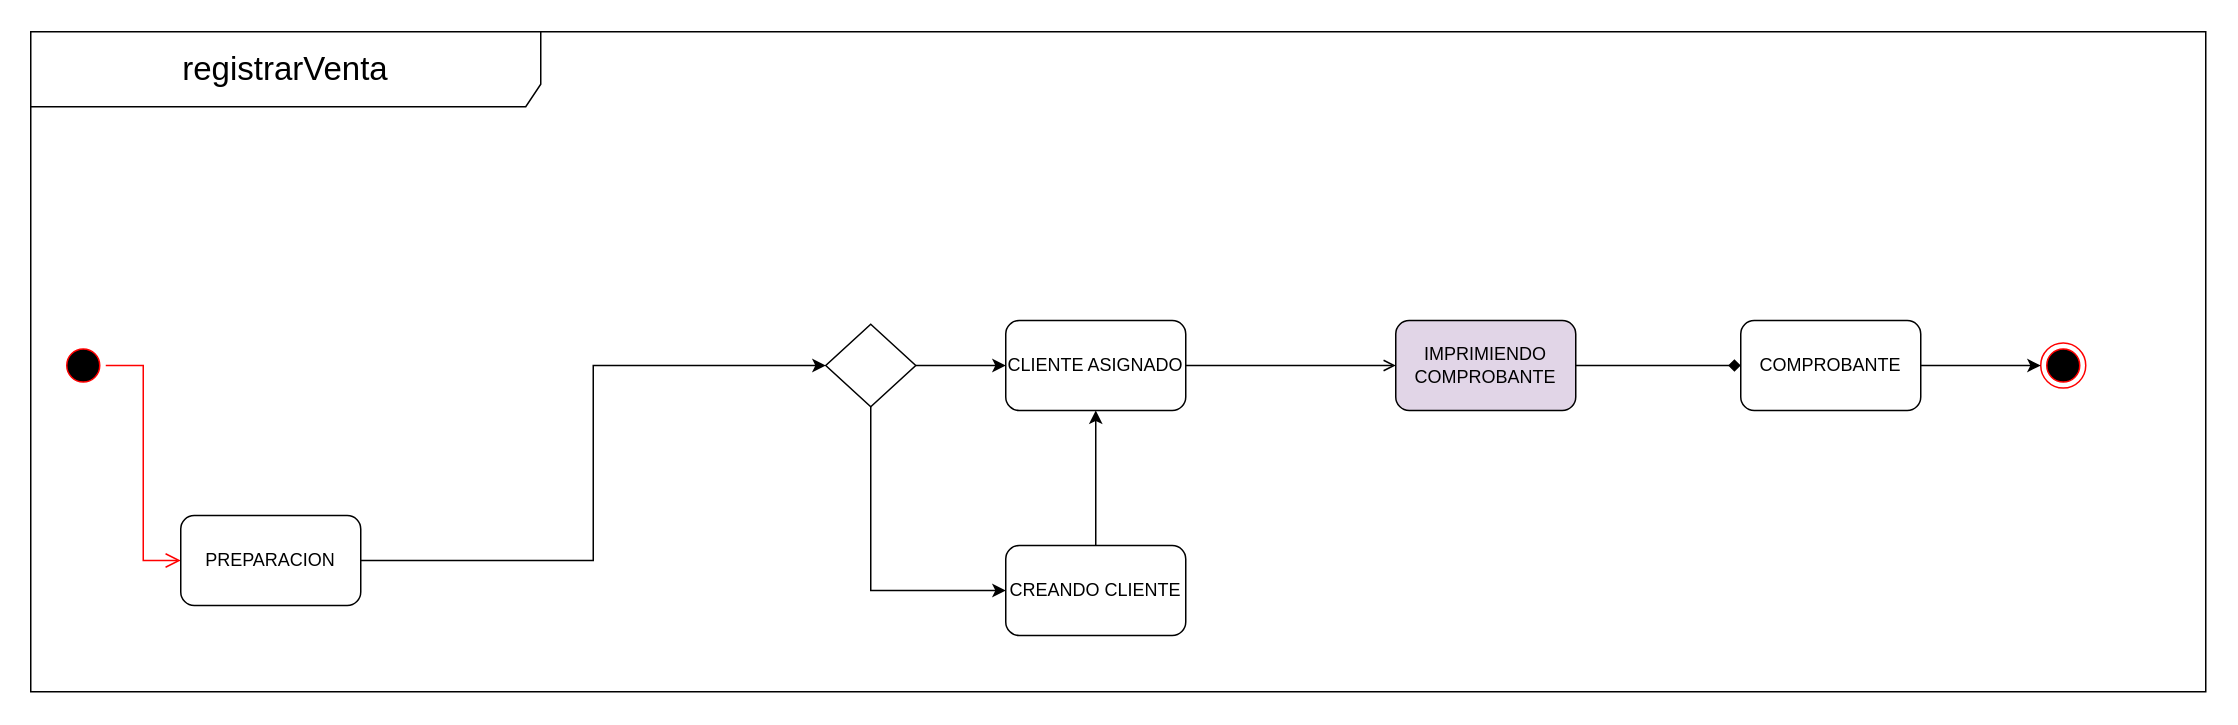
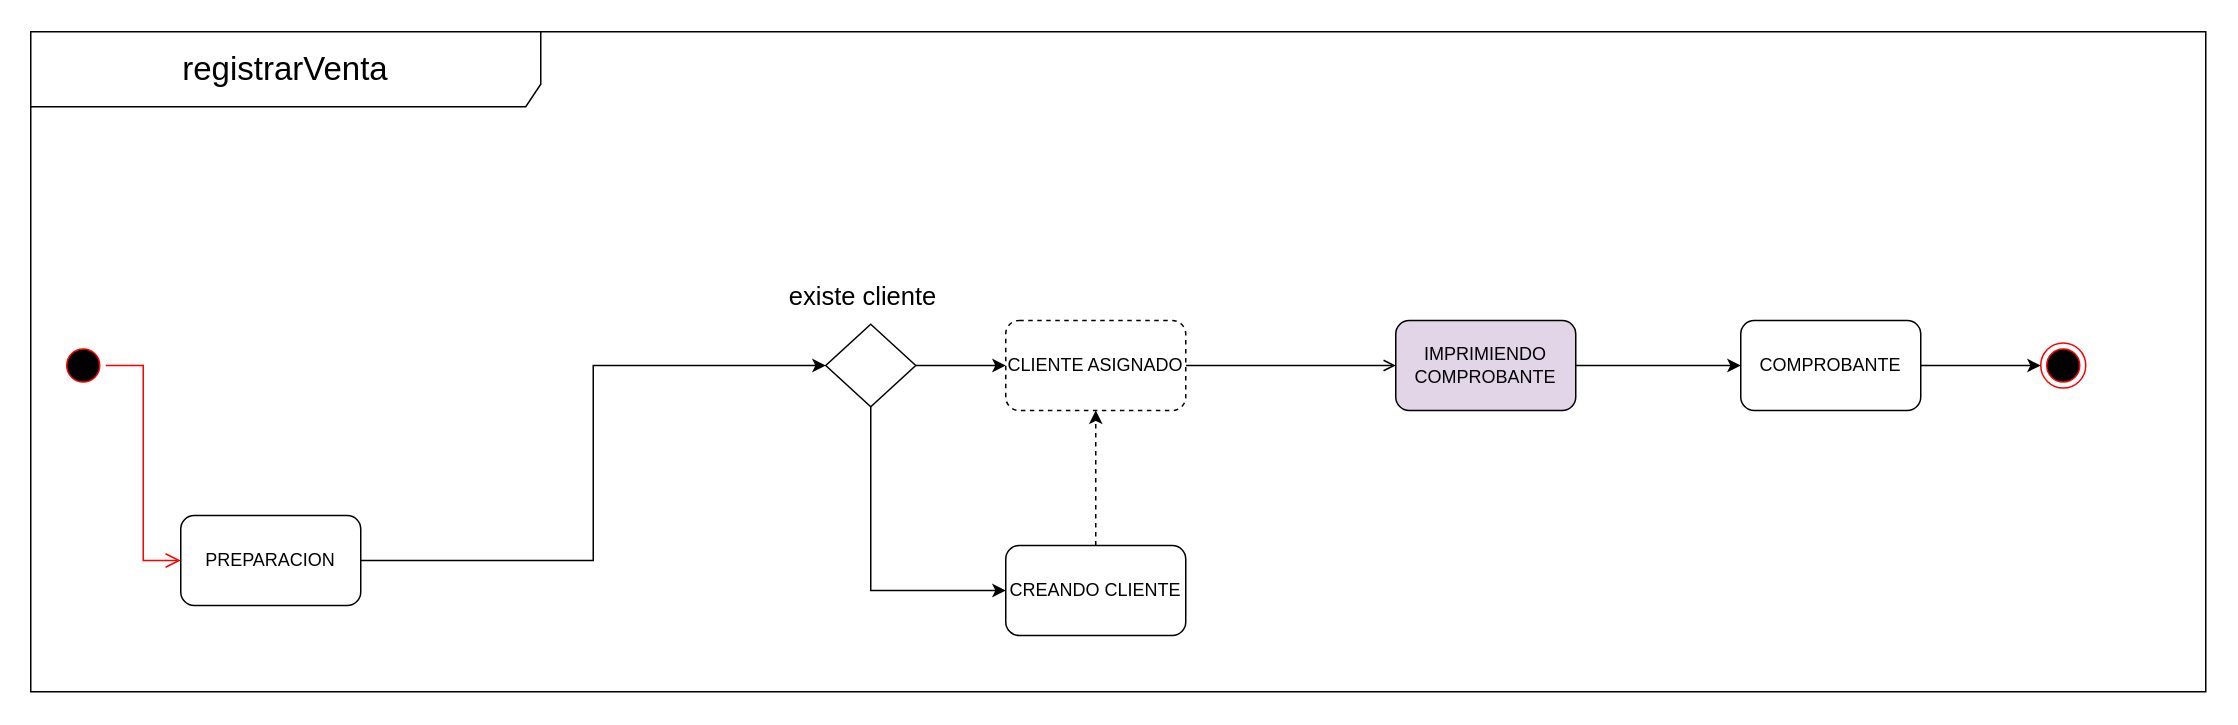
node "existe cliente": added
node "CLIENTE ASIGNADO": style solid -> dashed
edge "IMPRIMIENDO COMPROBANTE" -> "COMPROBANTE": arrowhead diamond -> classic
edge "CREANDO CLIENTE" -> "CLIENTE ASIGNADO": style solid -> dashed
